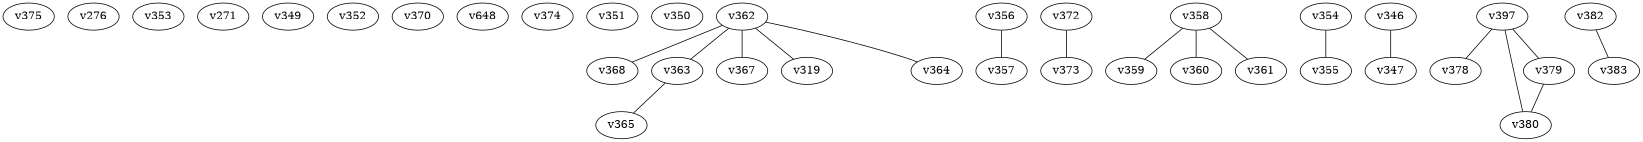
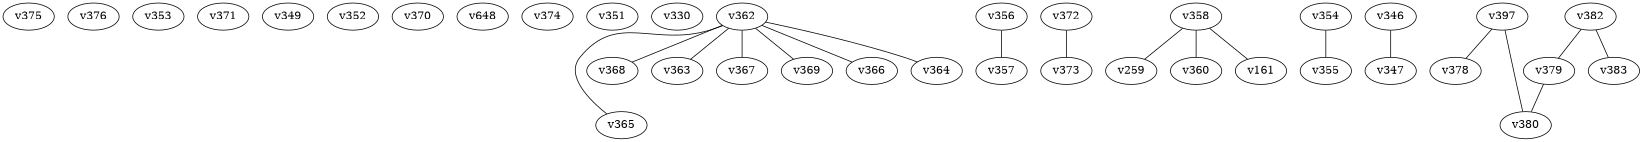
node "v276": label "v276" -> "v376"
node "v271": label "v271" -> "v371"
node "v350": label "v350" -> "v330"
edge "v397" -- "v379": now "v382" -- "v379"
node "v319": label "v319" -> "v369"
node "v366": added
node "v359": label "v359" -> "v259"
node "v361": label "v361" -> "v161"
edge "v363" -- "v365": now "v362" -- "v365"
